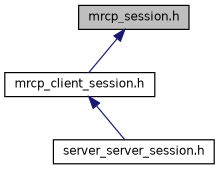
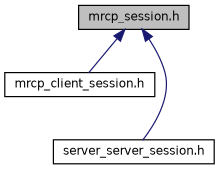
edge "server_server_session.h" -> "mrcp_client_session.h": now "server_server_session.h" -> "mrcp_session.h"
